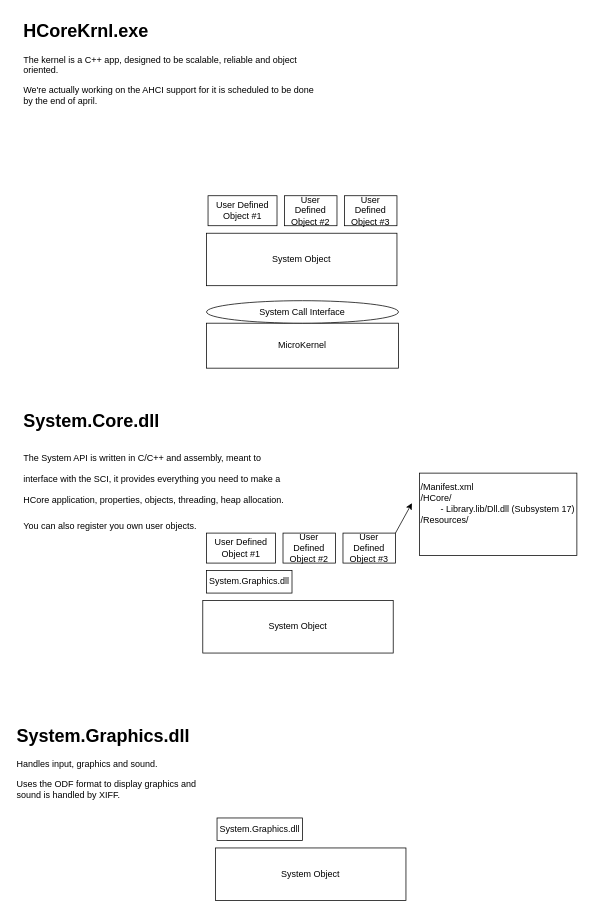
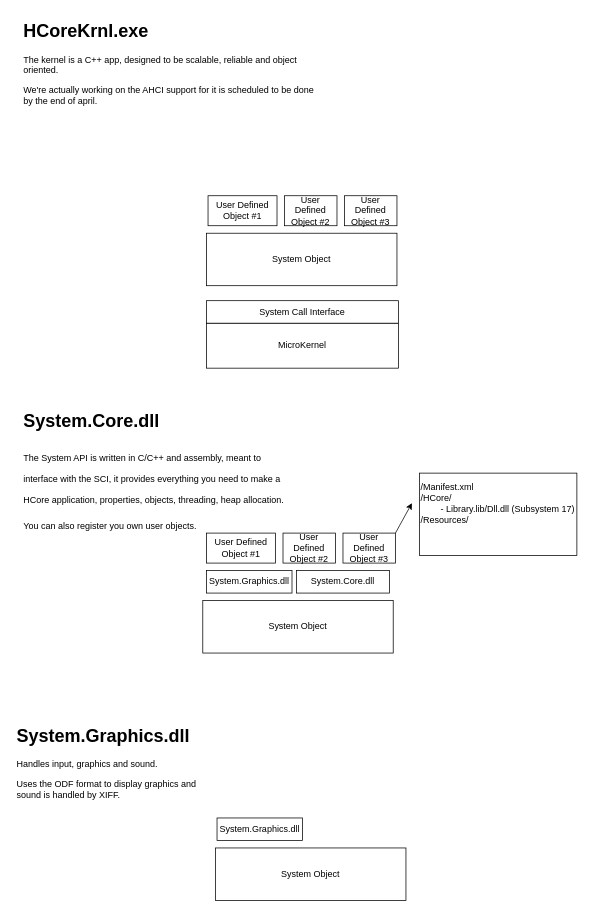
node "System Call Interface": shape ellipse -> rectangle
node "System.Core.dll": added
